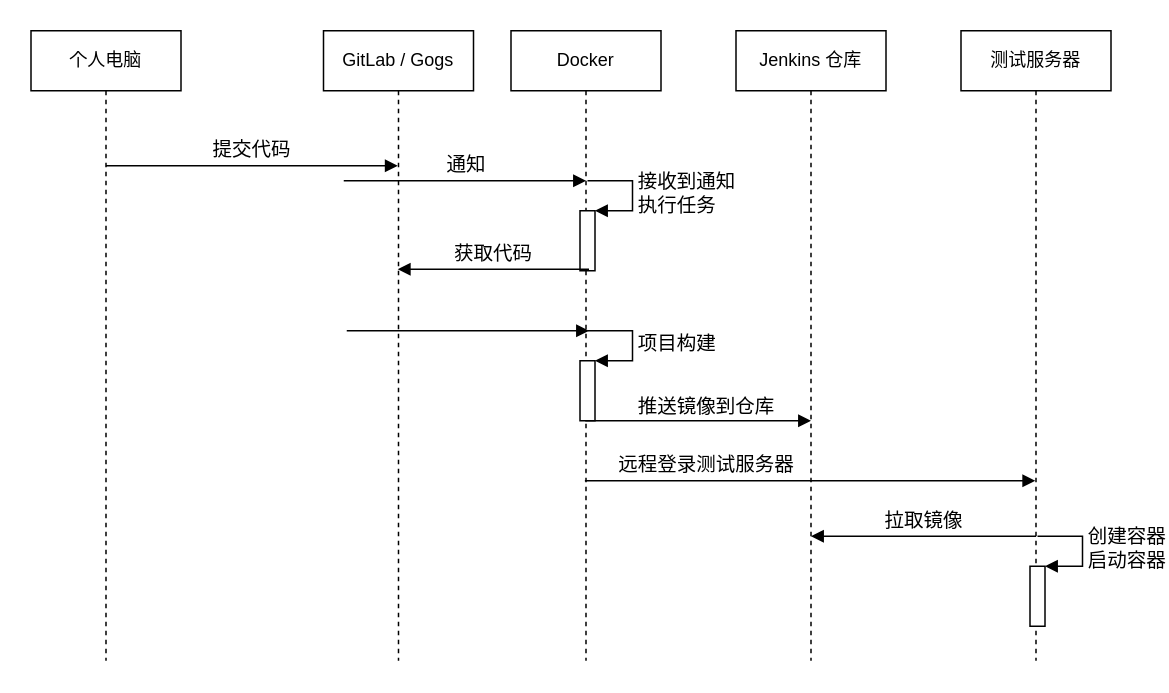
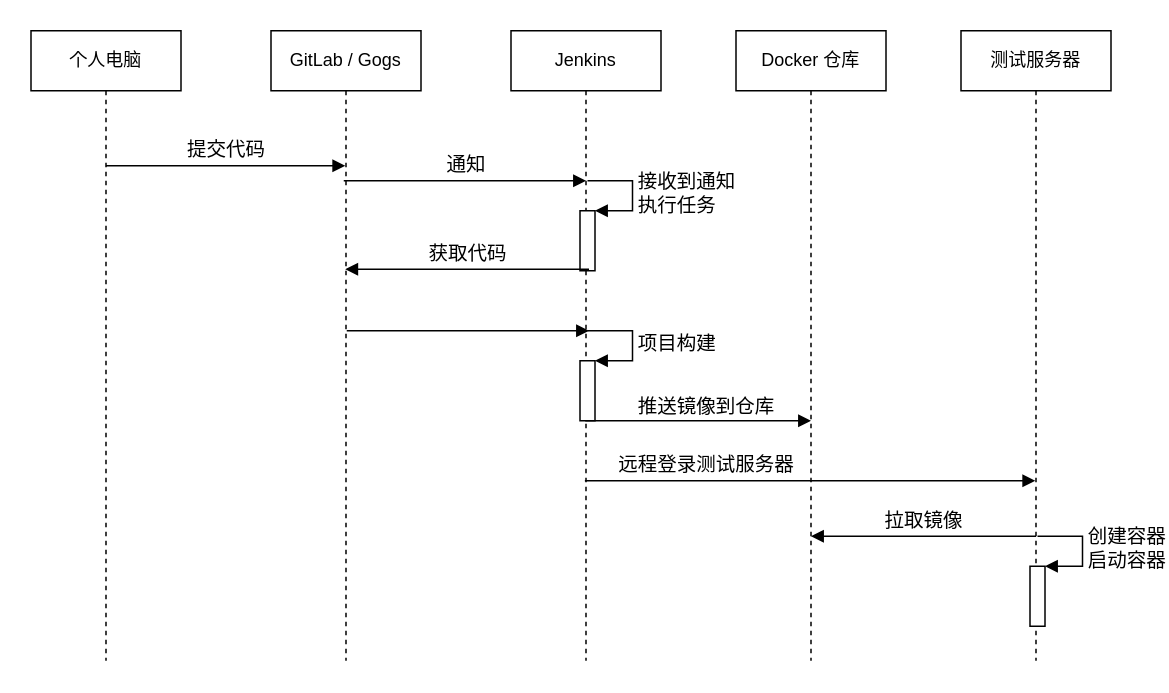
node "Docker": label "Docker" -> "Jenkins"
node "Jenkins 仓库": label "Jenkins 仓库" -> "Docker 仓库"
node "GitLab / Gogs": moved (398, 346) -> (346, 346)
